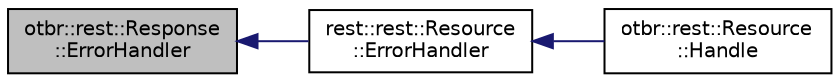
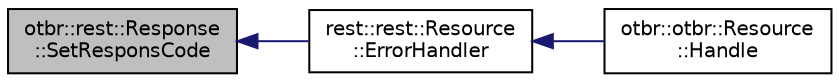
node "otbr::rest::Response ::ErrorHandler": label "otbr::rest::Response ::ErrorHandler" -> "otbr::rest::Response ::SetResponsCode"
node "otbr::rest::Resource ::Handle": label "otbr::rest::Resource ::Handle" -> "otbr::otbr::Resource ::Handle"
